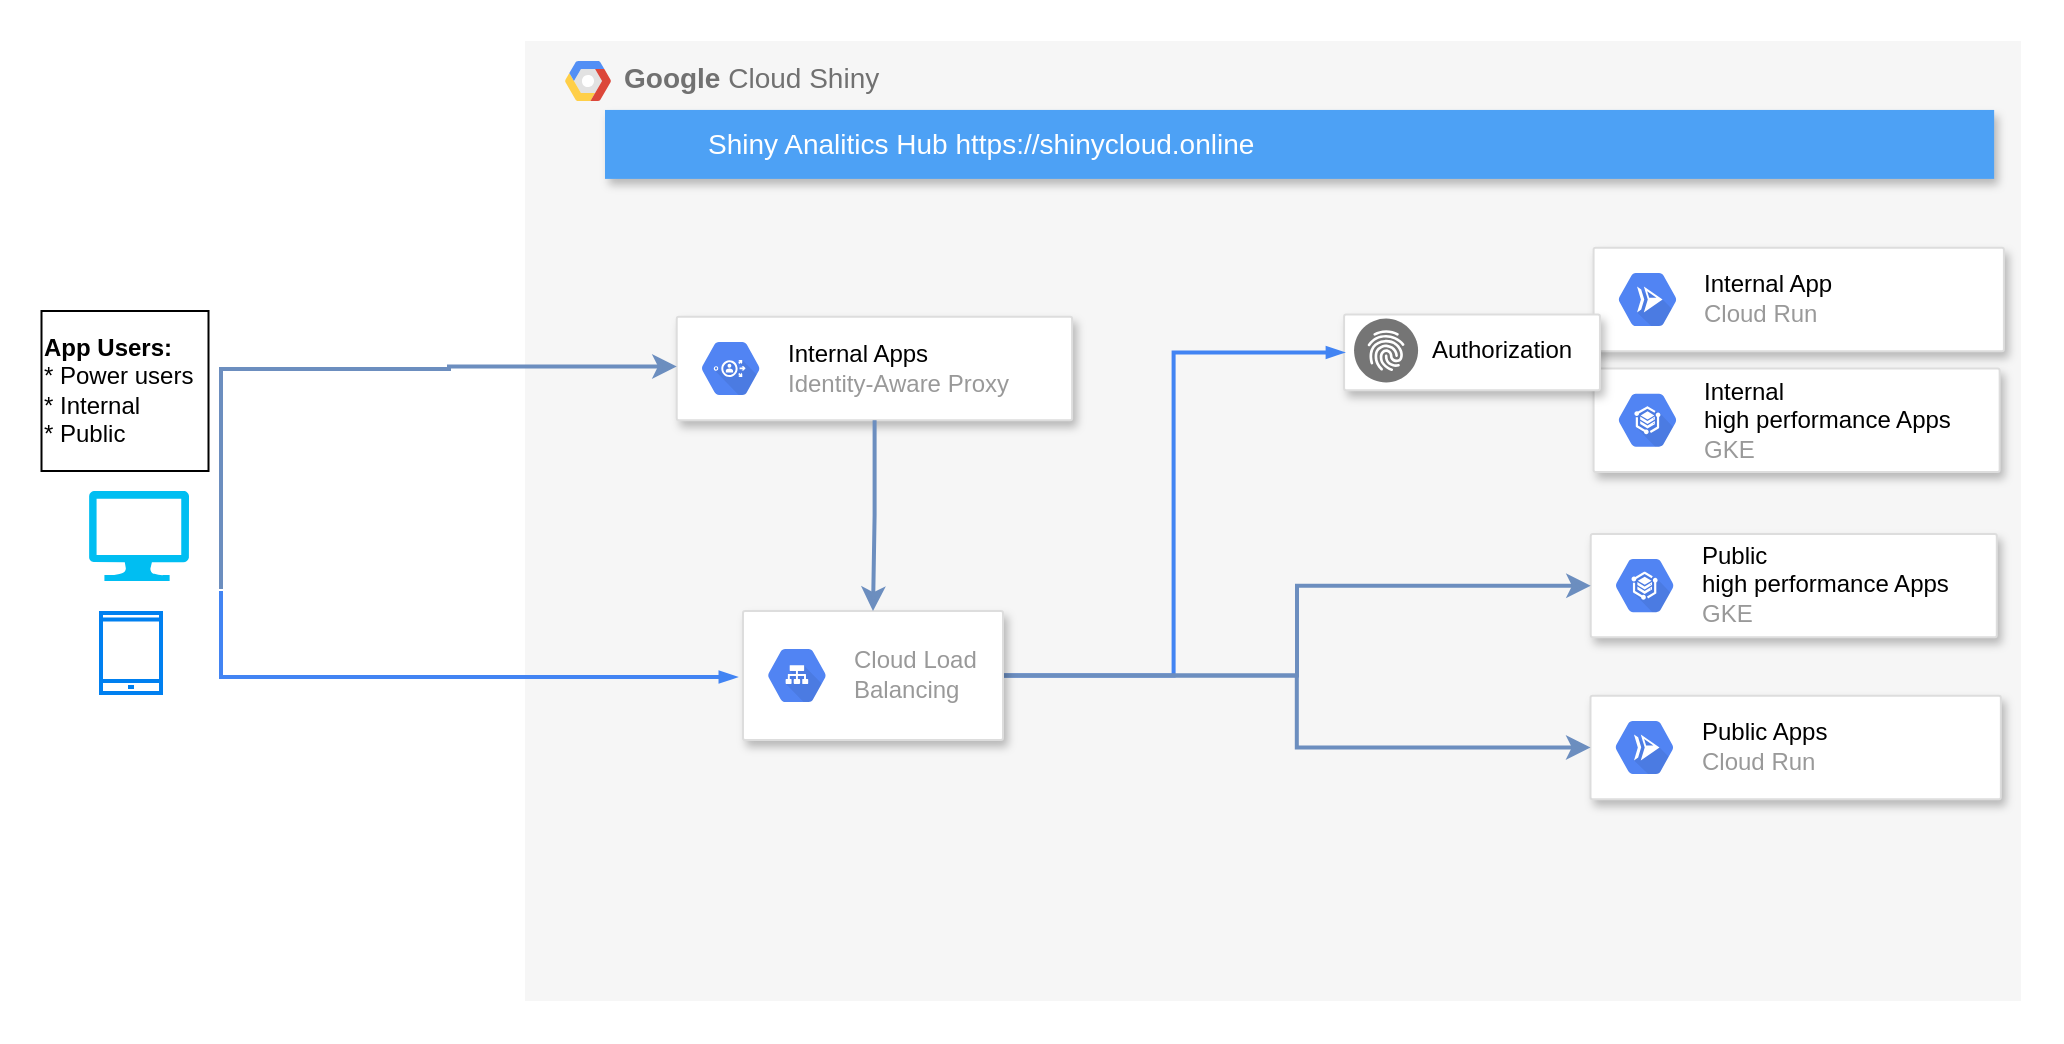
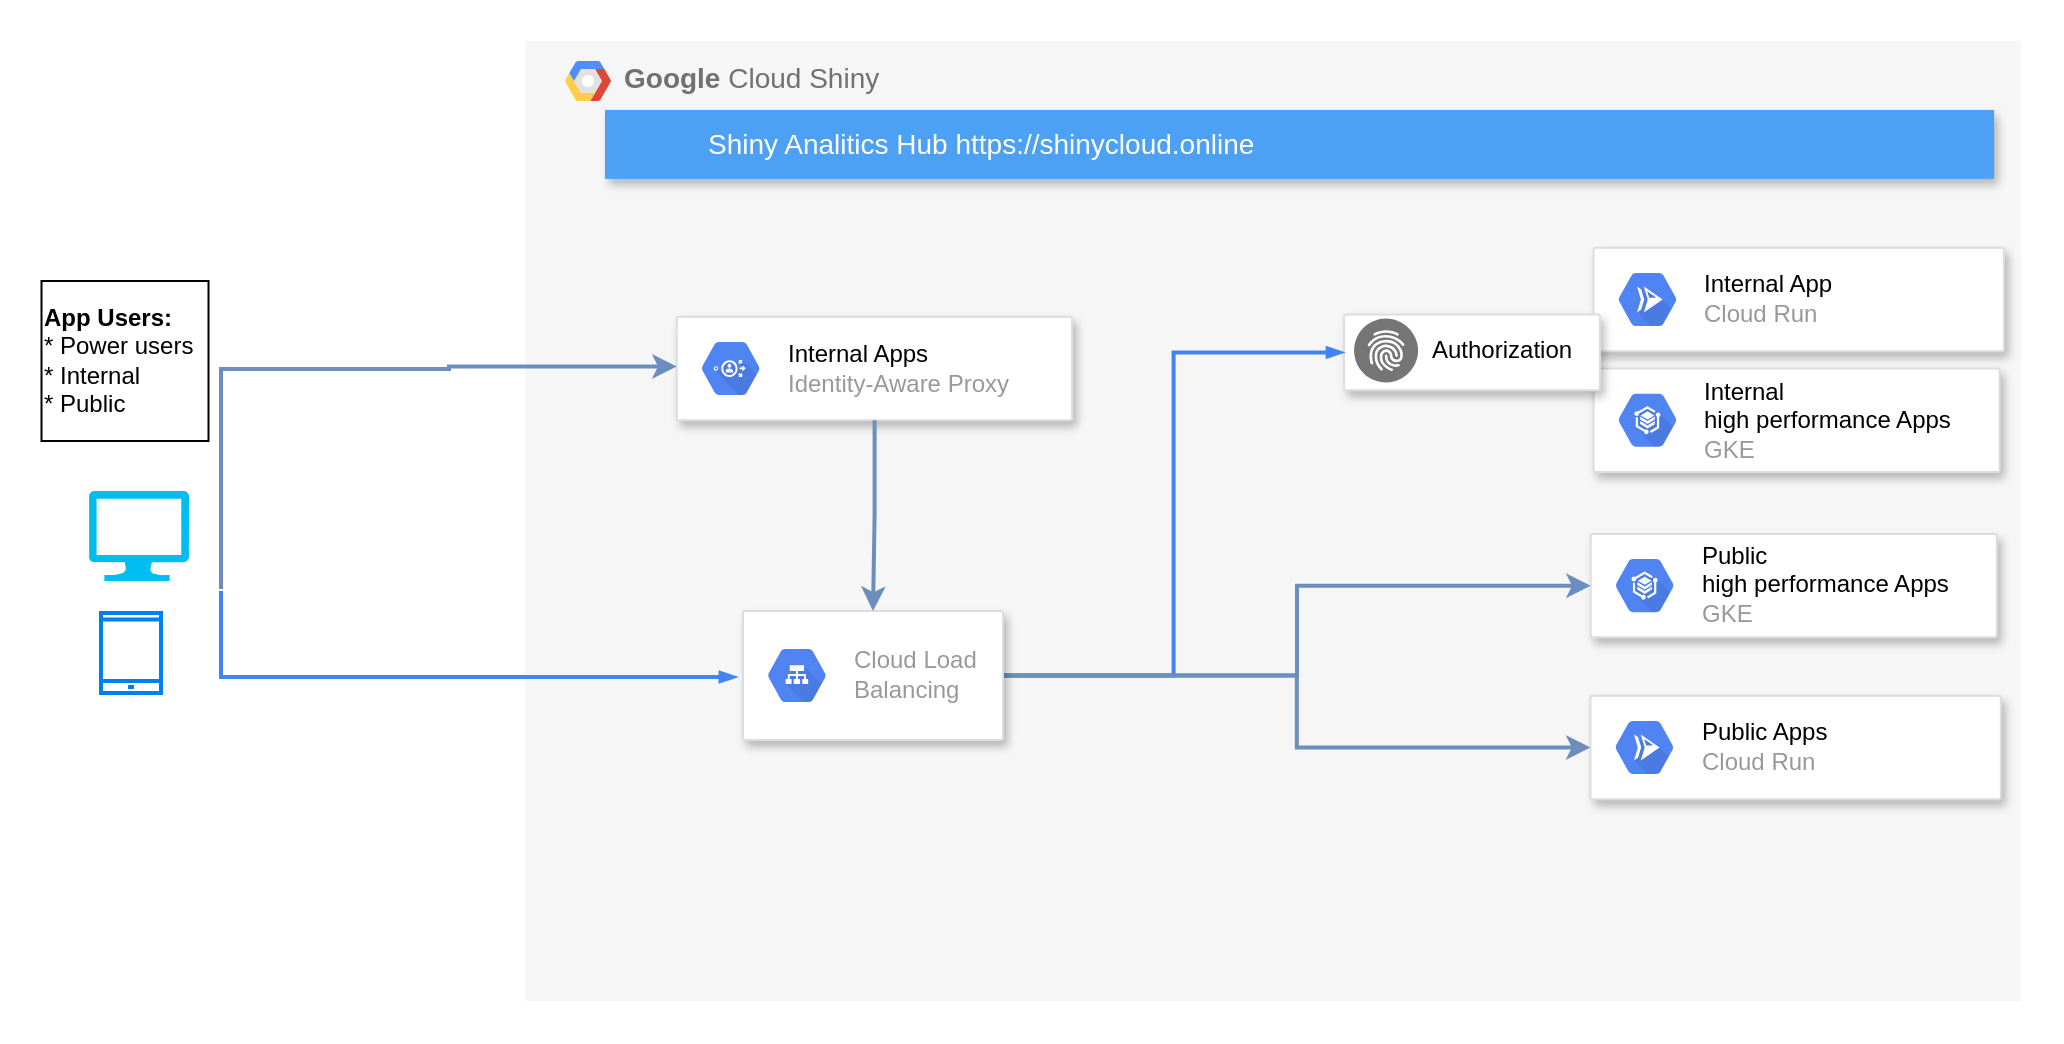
node "App Users: * Power users * Internal * Public": moved (125, 391) -> (125, 361)
